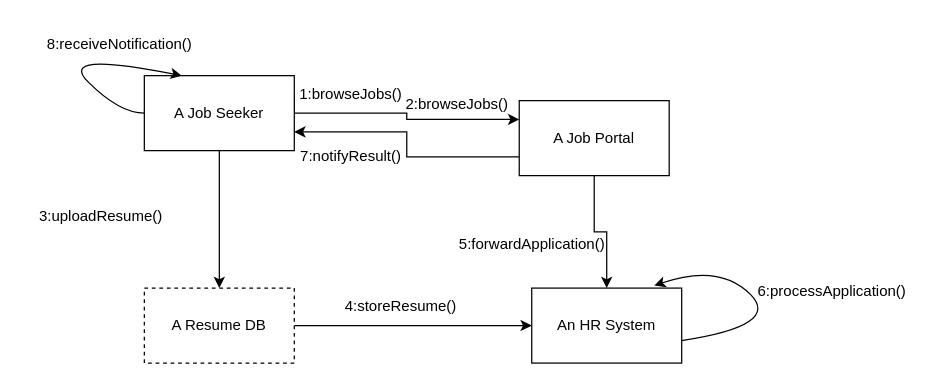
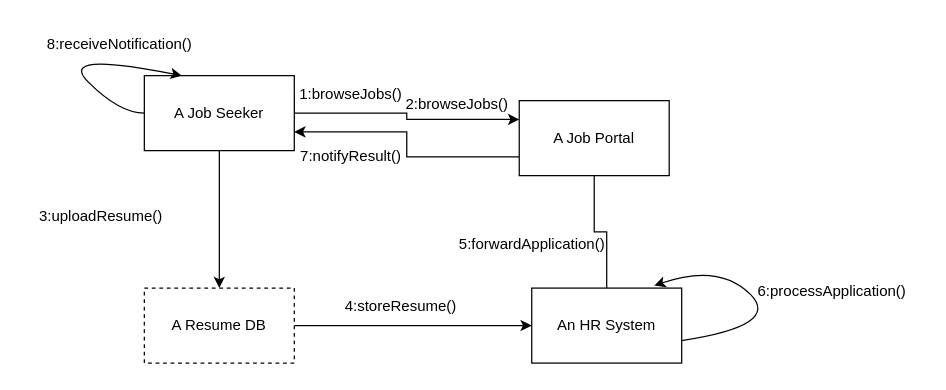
edge "A Job Portal" -> "An HR System": arrowhead classic -> none
